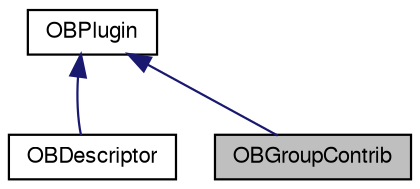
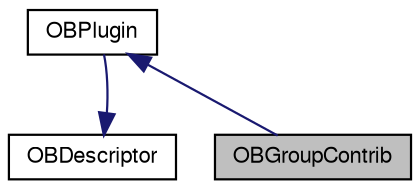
edge "OBDescriptor" -> "OBPlugin": reversed
